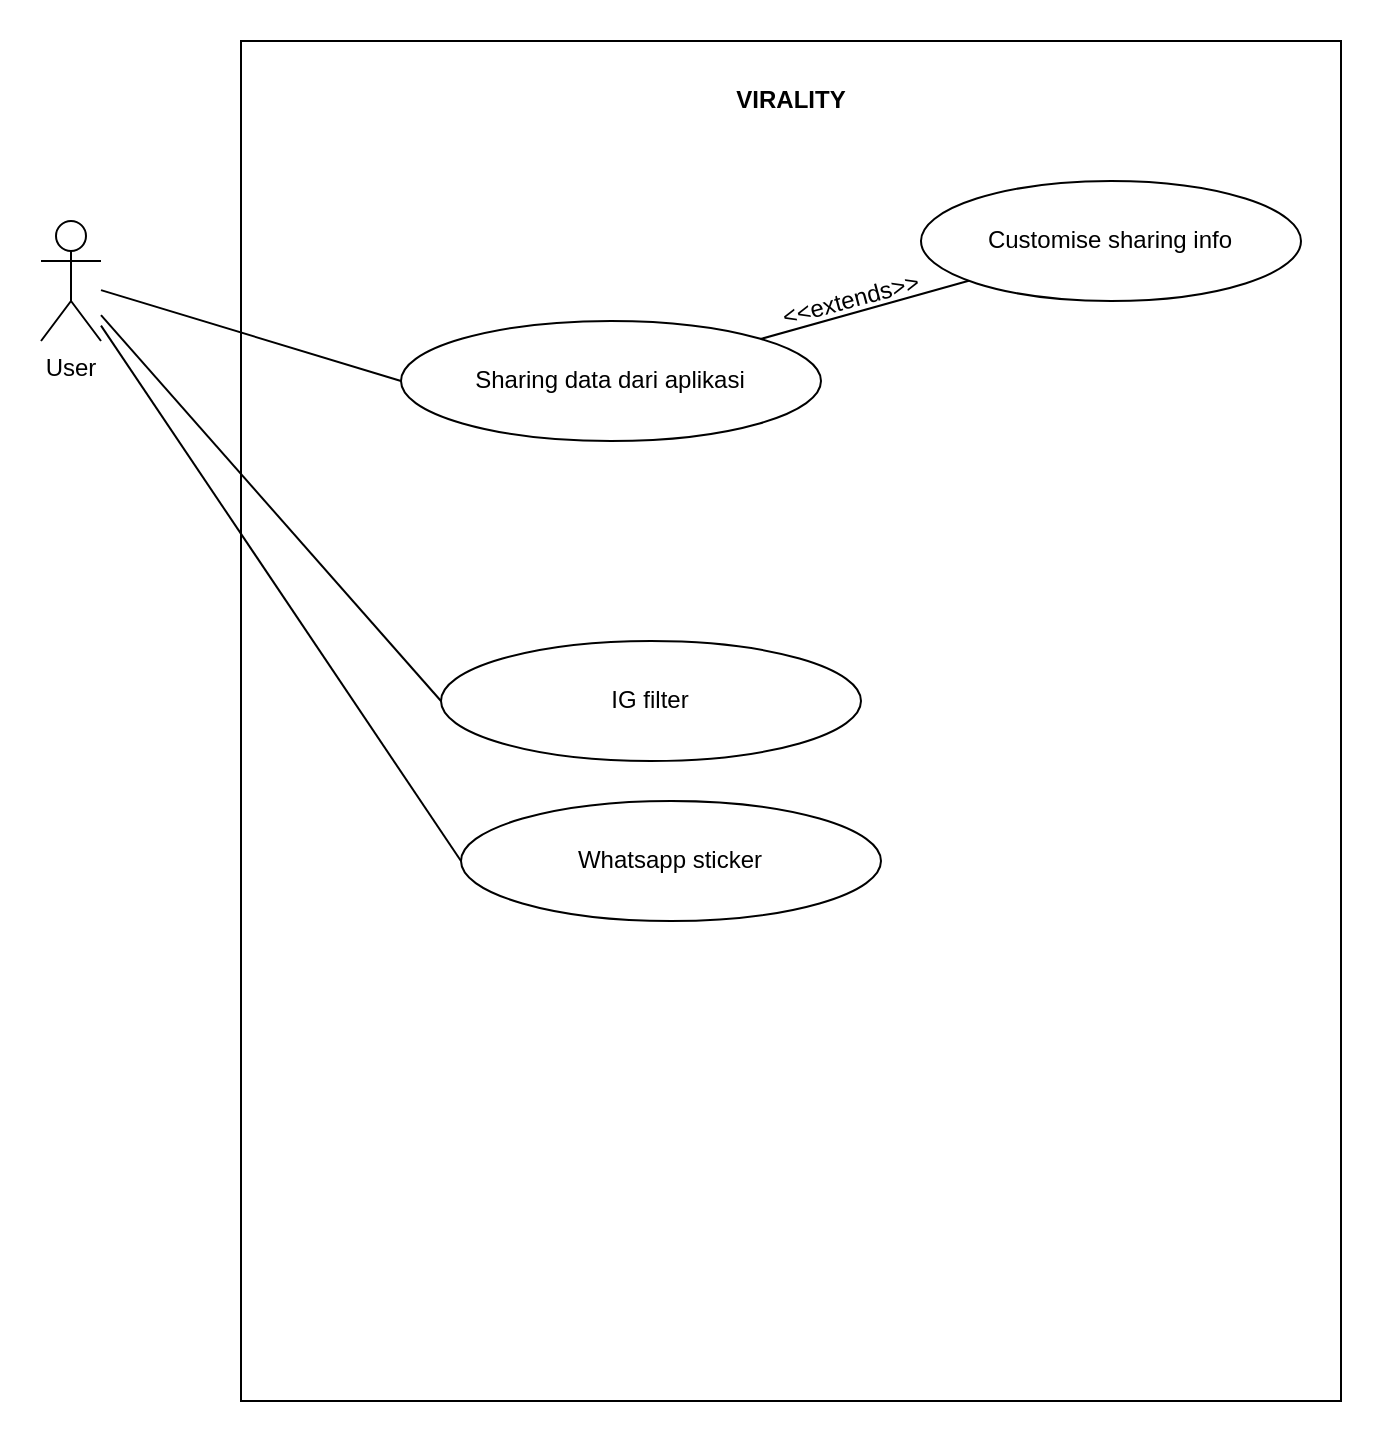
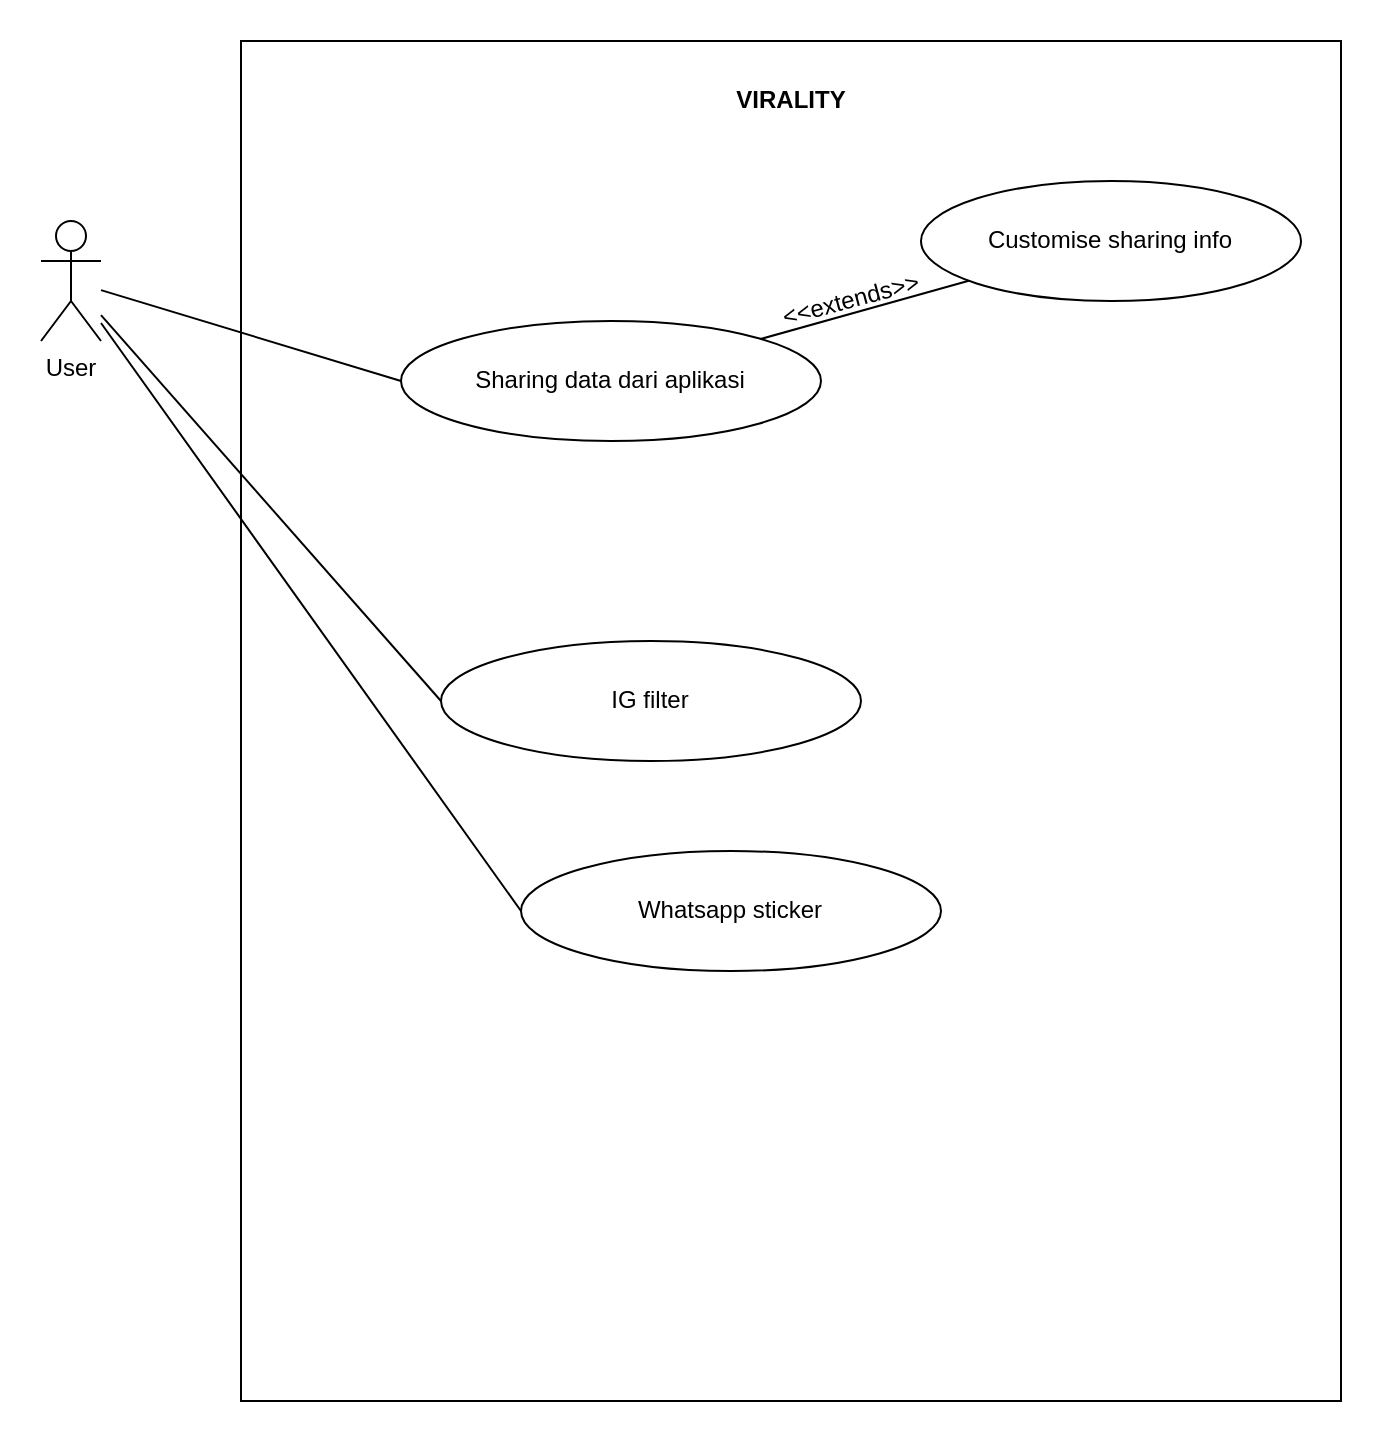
node "Whatsapp sticker": moved (671, 861) -> (731, 911)
